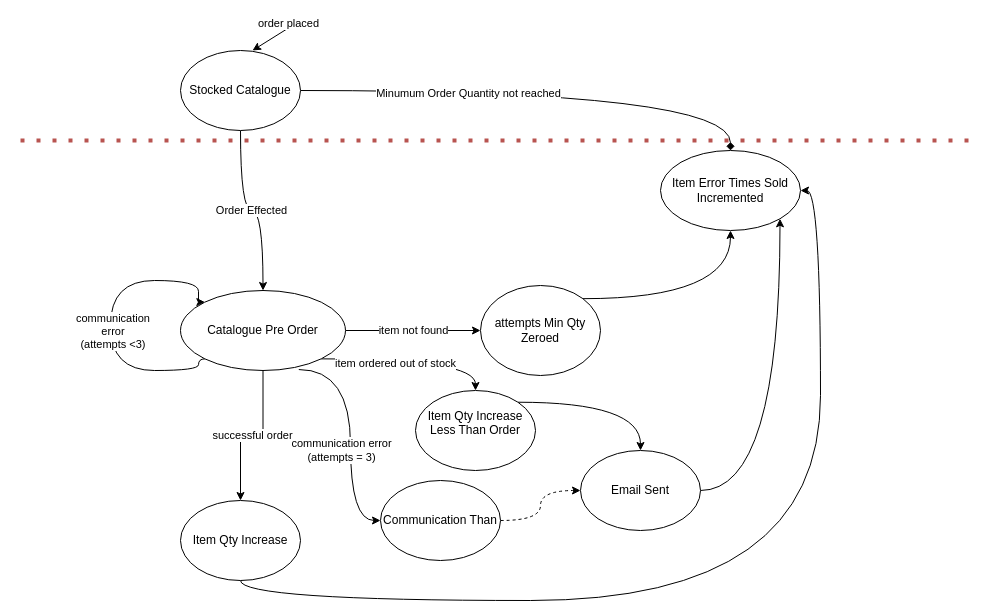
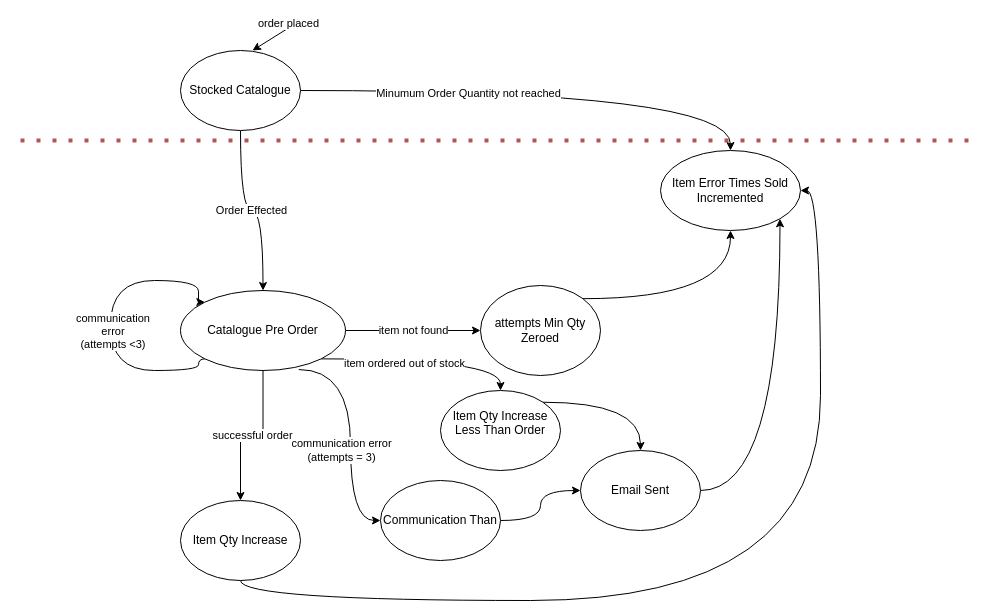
edge "Stocked Catalogue" -> "Item Error Times Sold Incremented": arrowhead diamond -> classic
node "Item Qty Increase Less Than Order": moved (476, 431) -> (501, 431)
edge "Communication Than" -> "Email Sent": style dashed -> solid
